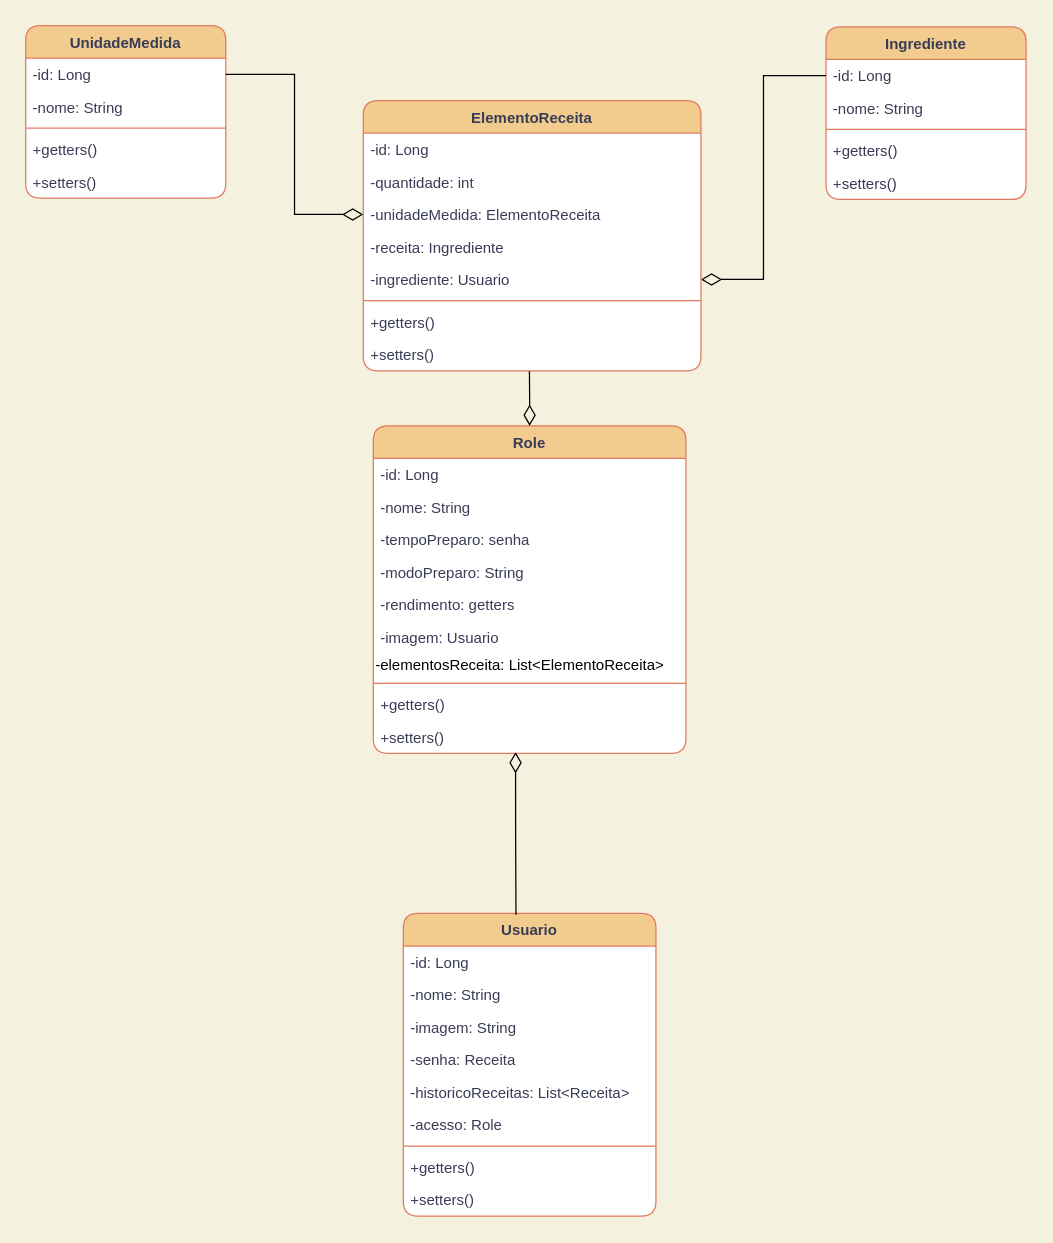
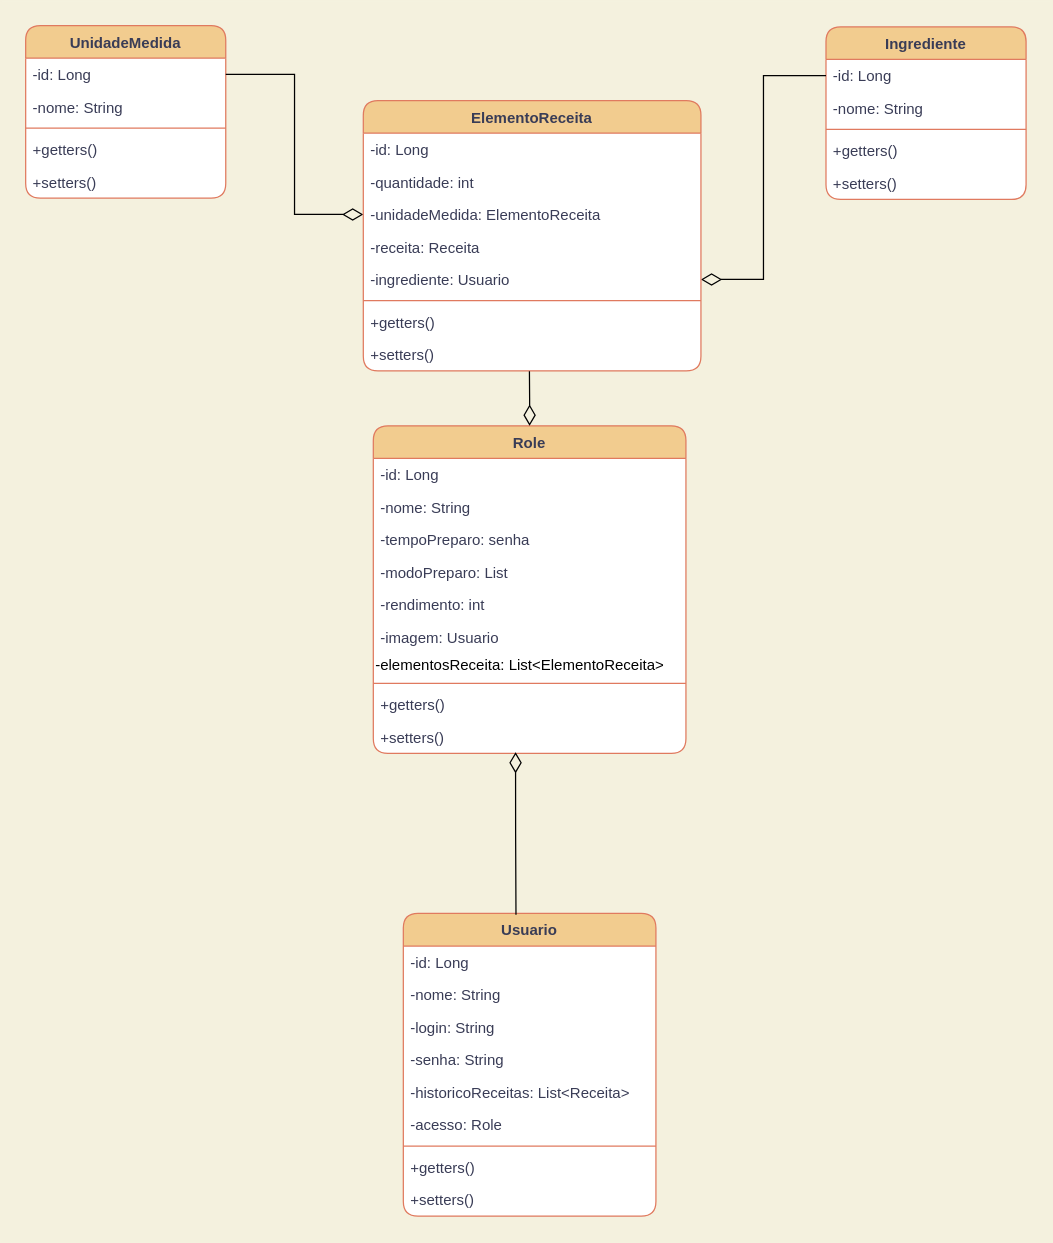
node "-receita: Ingrediente": label "-receita: Ingrediente" -> "-receita: Receita"
node "-modoPreparo: String": label "-modoPreparo: String" -> "-modoPreparo: List"
node "-rendimento: getters": label "-rendimento: getters" -> "-rendimento: int"
node "-imagem: String": label "-imagem: String" -> "-login: String"
node "-senha: Receita": label "-senha: Receita" -> "-senha: String"
